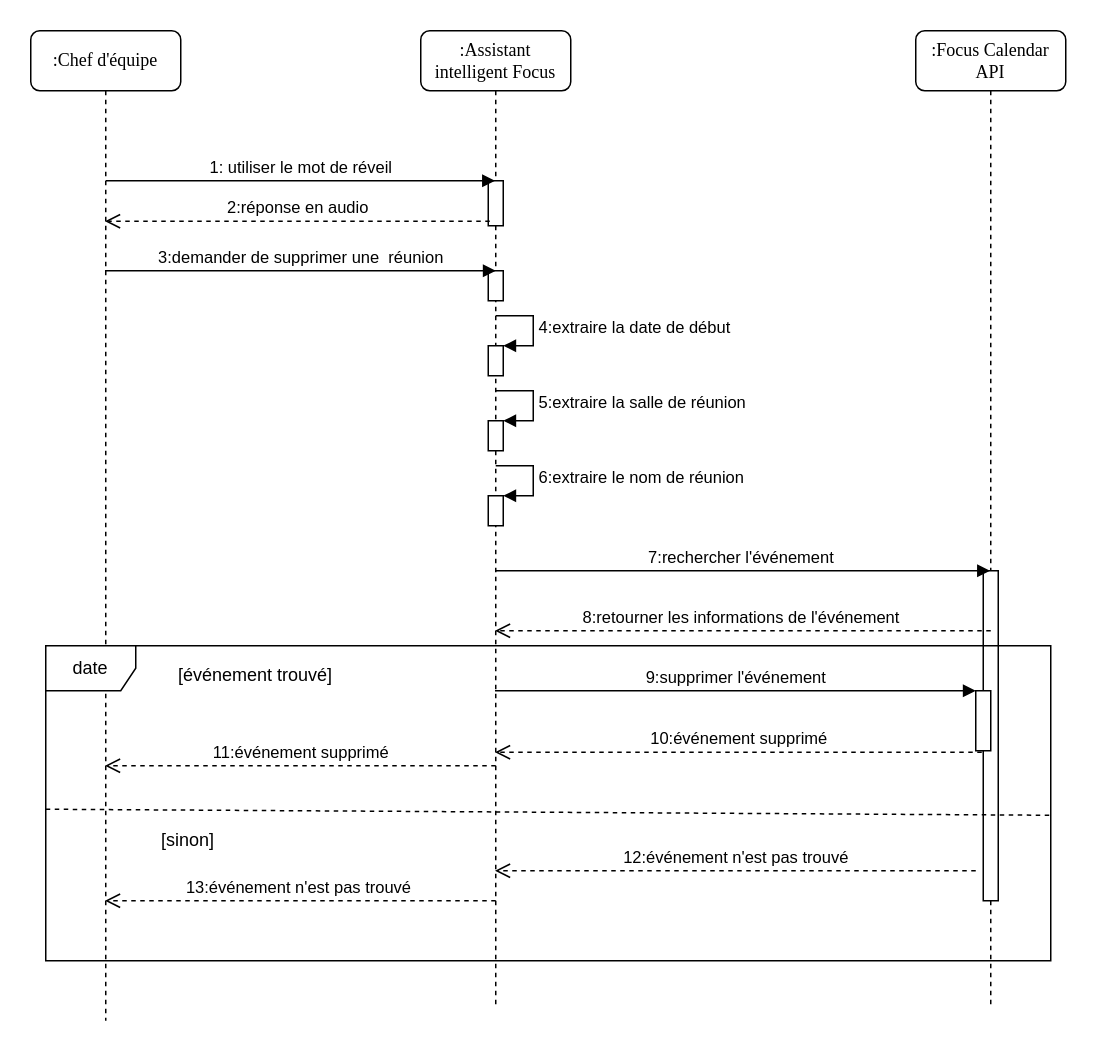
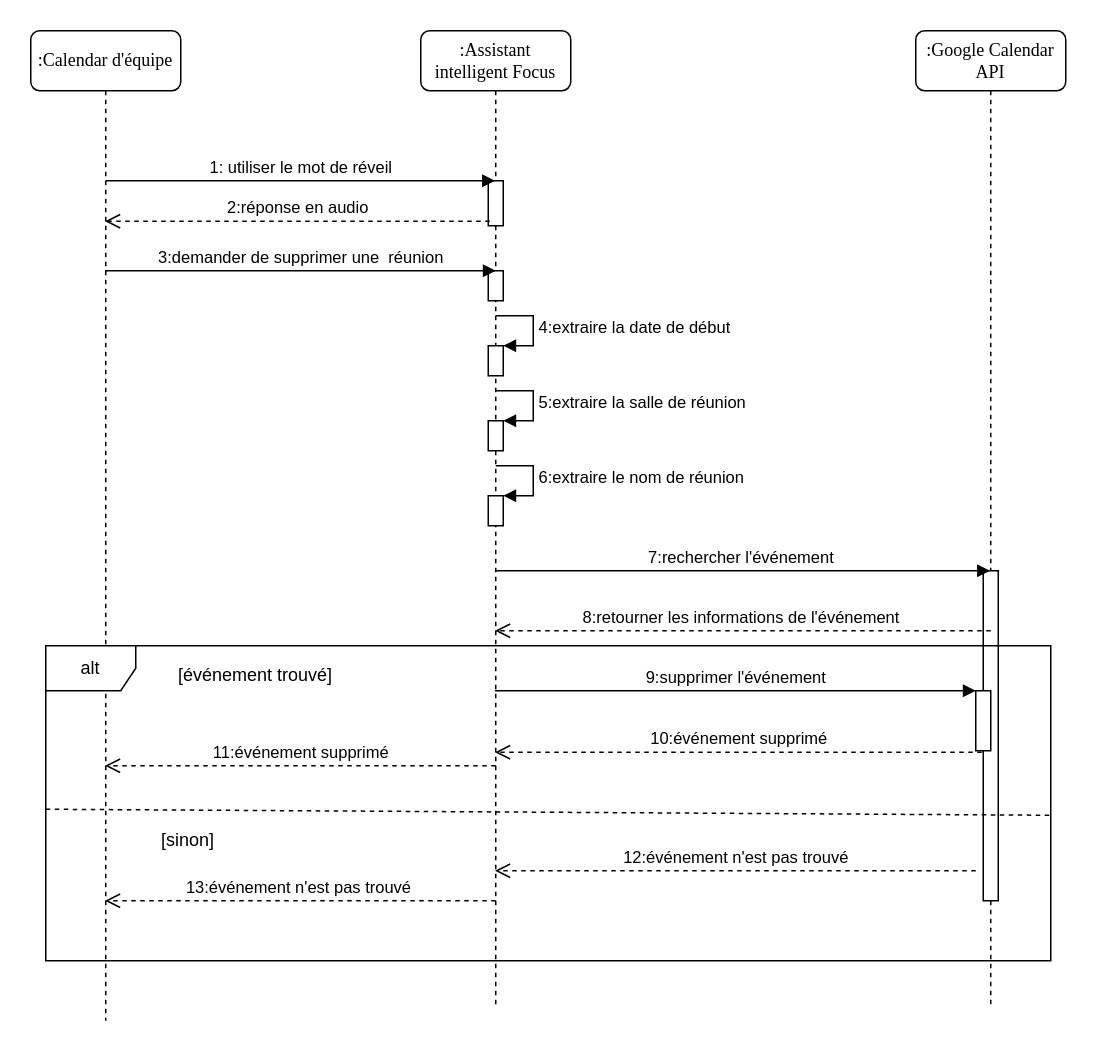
node ":Chef d'équipe": label ":Chef d'équipe" -> ":Calendar d'équipe"
node ":Focus Calendar API": label ":Focus Calendar API" -> ":Google Calendar API"
node "date": label "date" -> "alt"
